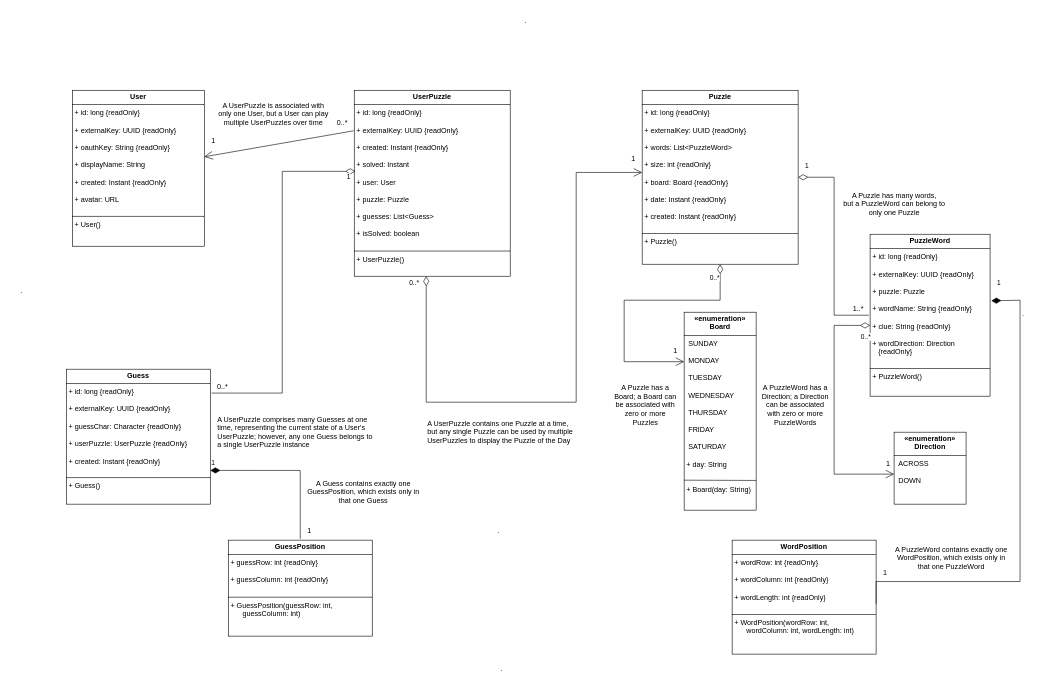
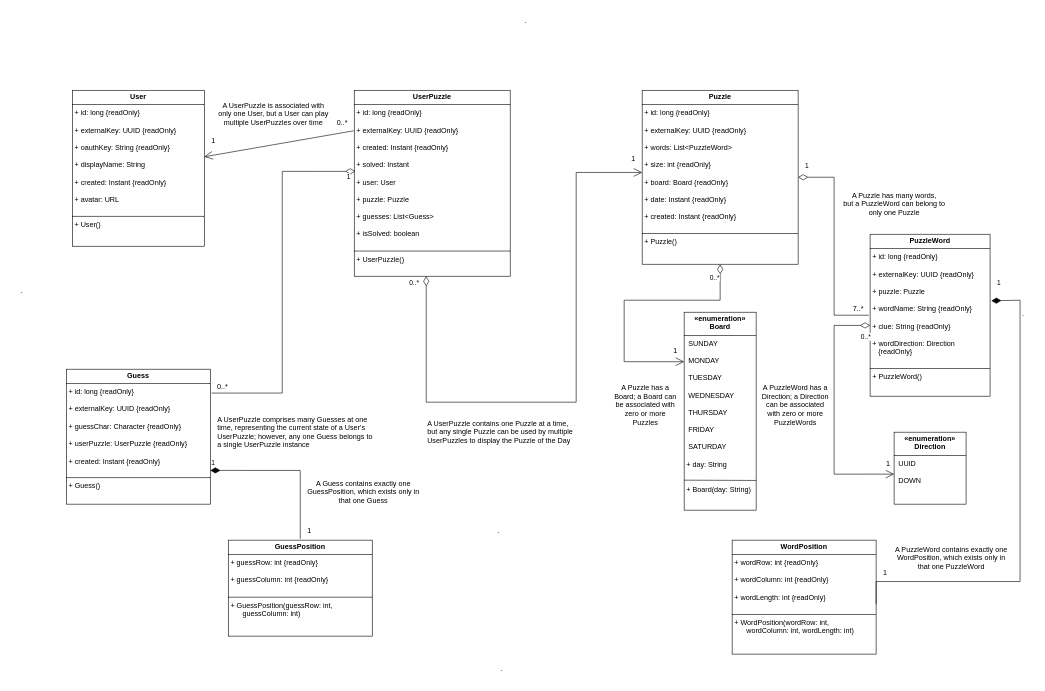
node "1..*": label "1..*" -> "7..*"
node "«enumeration» Direction ACROSS DOWN": label "«enumeration» Direction ACROSS DOWN" -> "«enumeration» Direction UUID DOWN"
